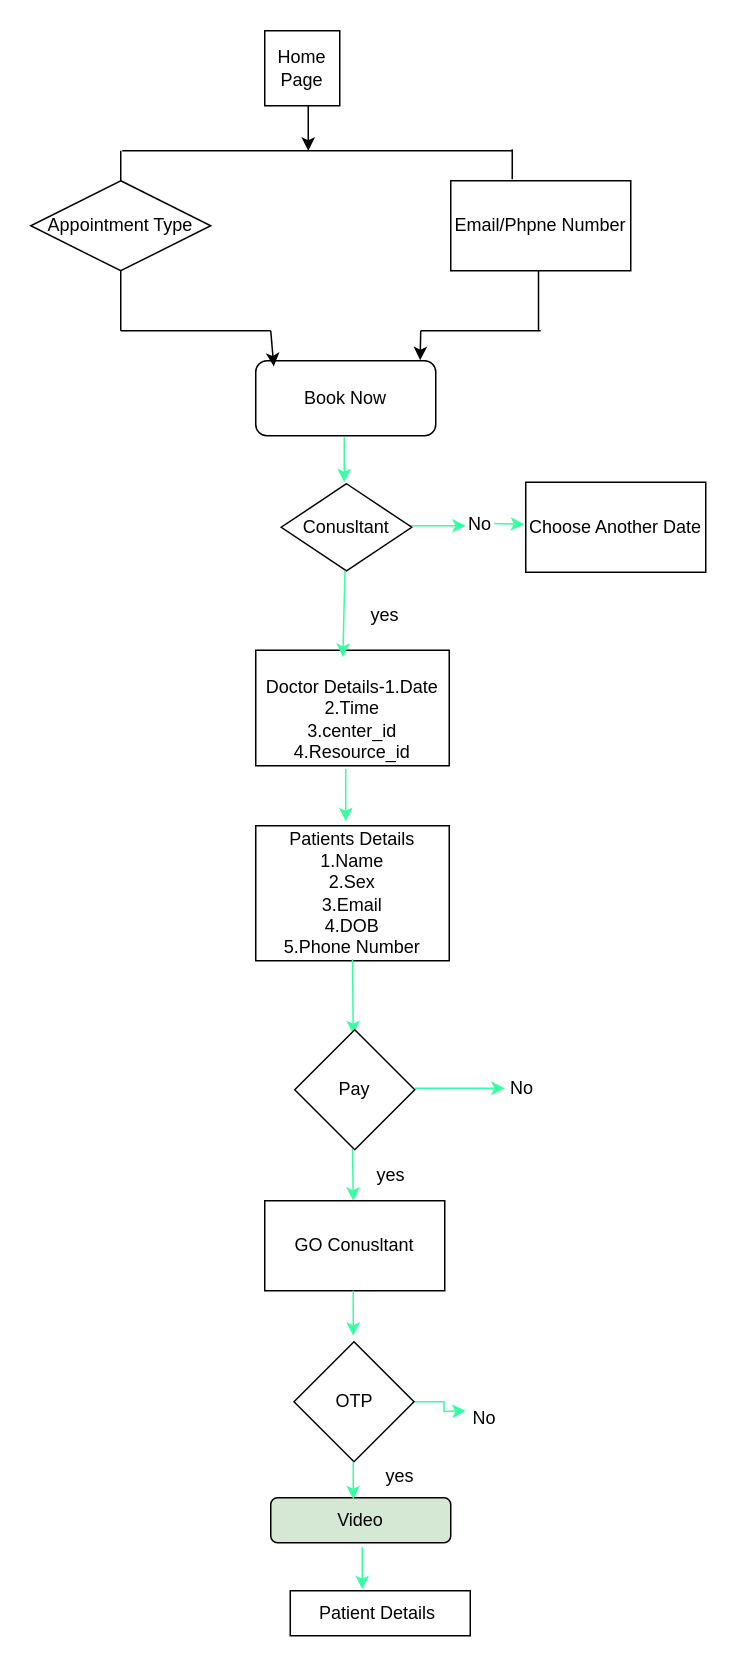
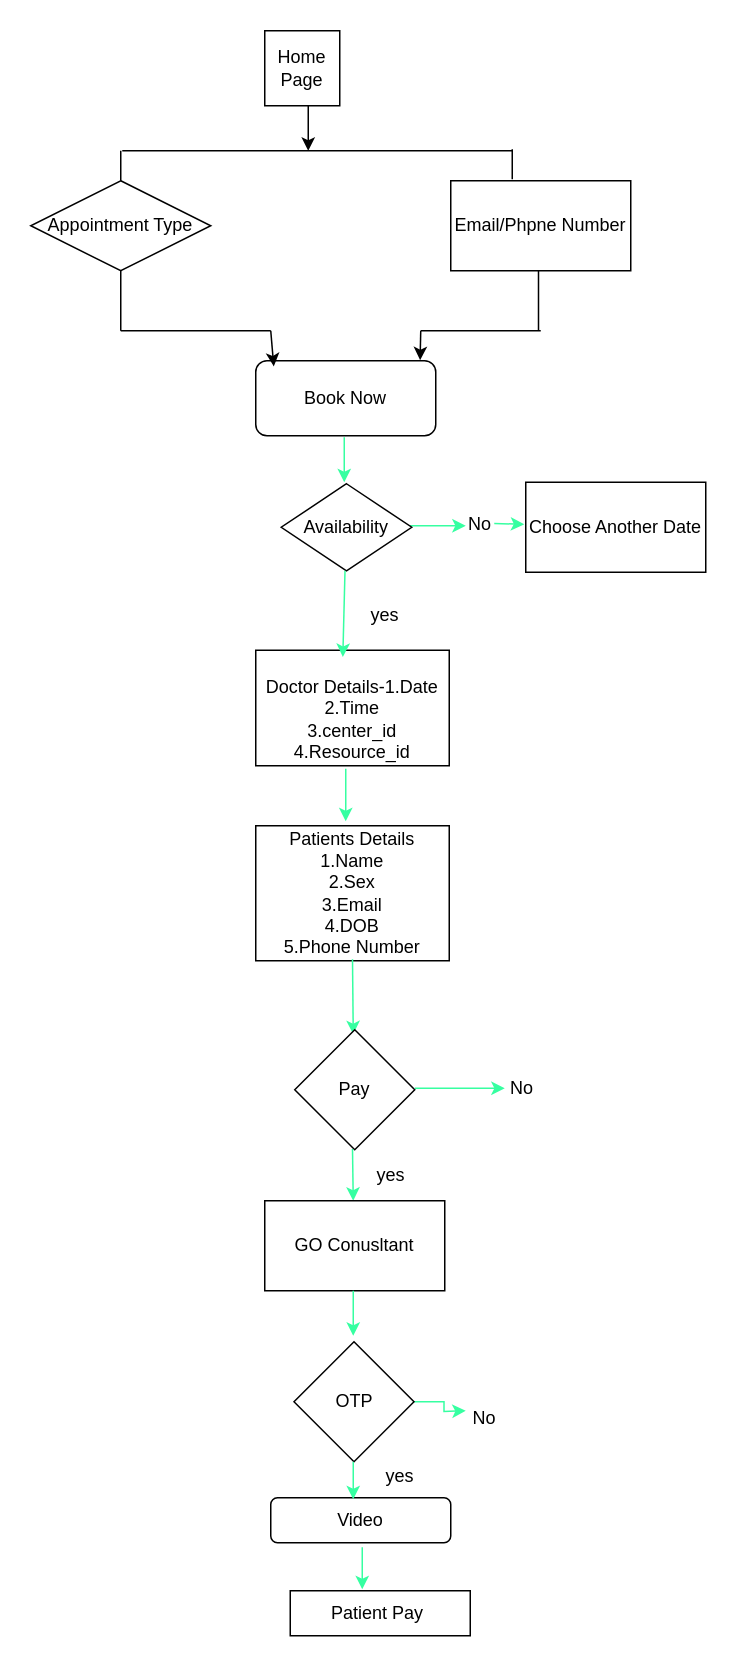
node "Conusltant": label "Conusltant" -> "Availability"
node "Video": fillcolor #d5e8d4 -> #ffffff
node "Patient Details": label "Patient Details" -> "Patient Pay"
